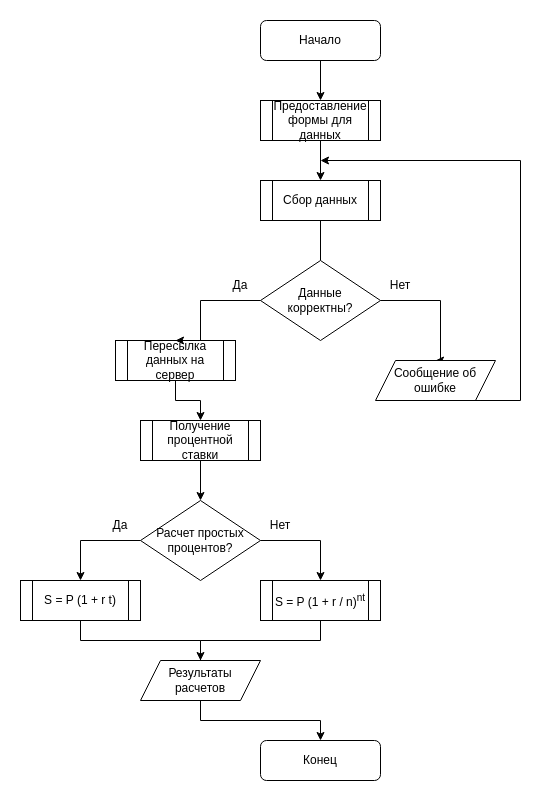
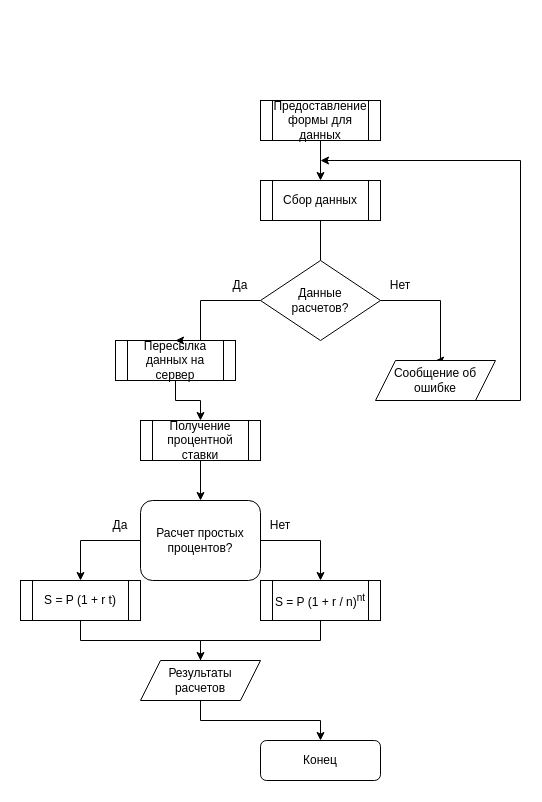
node "Начало": removed
edge "Начало" -> "Предоставление формы для данных": removed
node "Данные корректны?": label "Данные корректны?" -> "Данные расчетов?"
node "Расчет простых процентов?": shape diamond -> rounded rectangle
